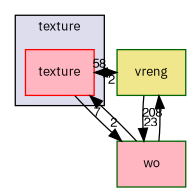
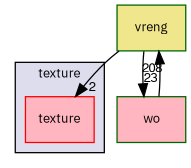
edge "texture" -> "vreng": removed
edge "texture" -> "wo": removed
edge "wo" -> "texture": removed
